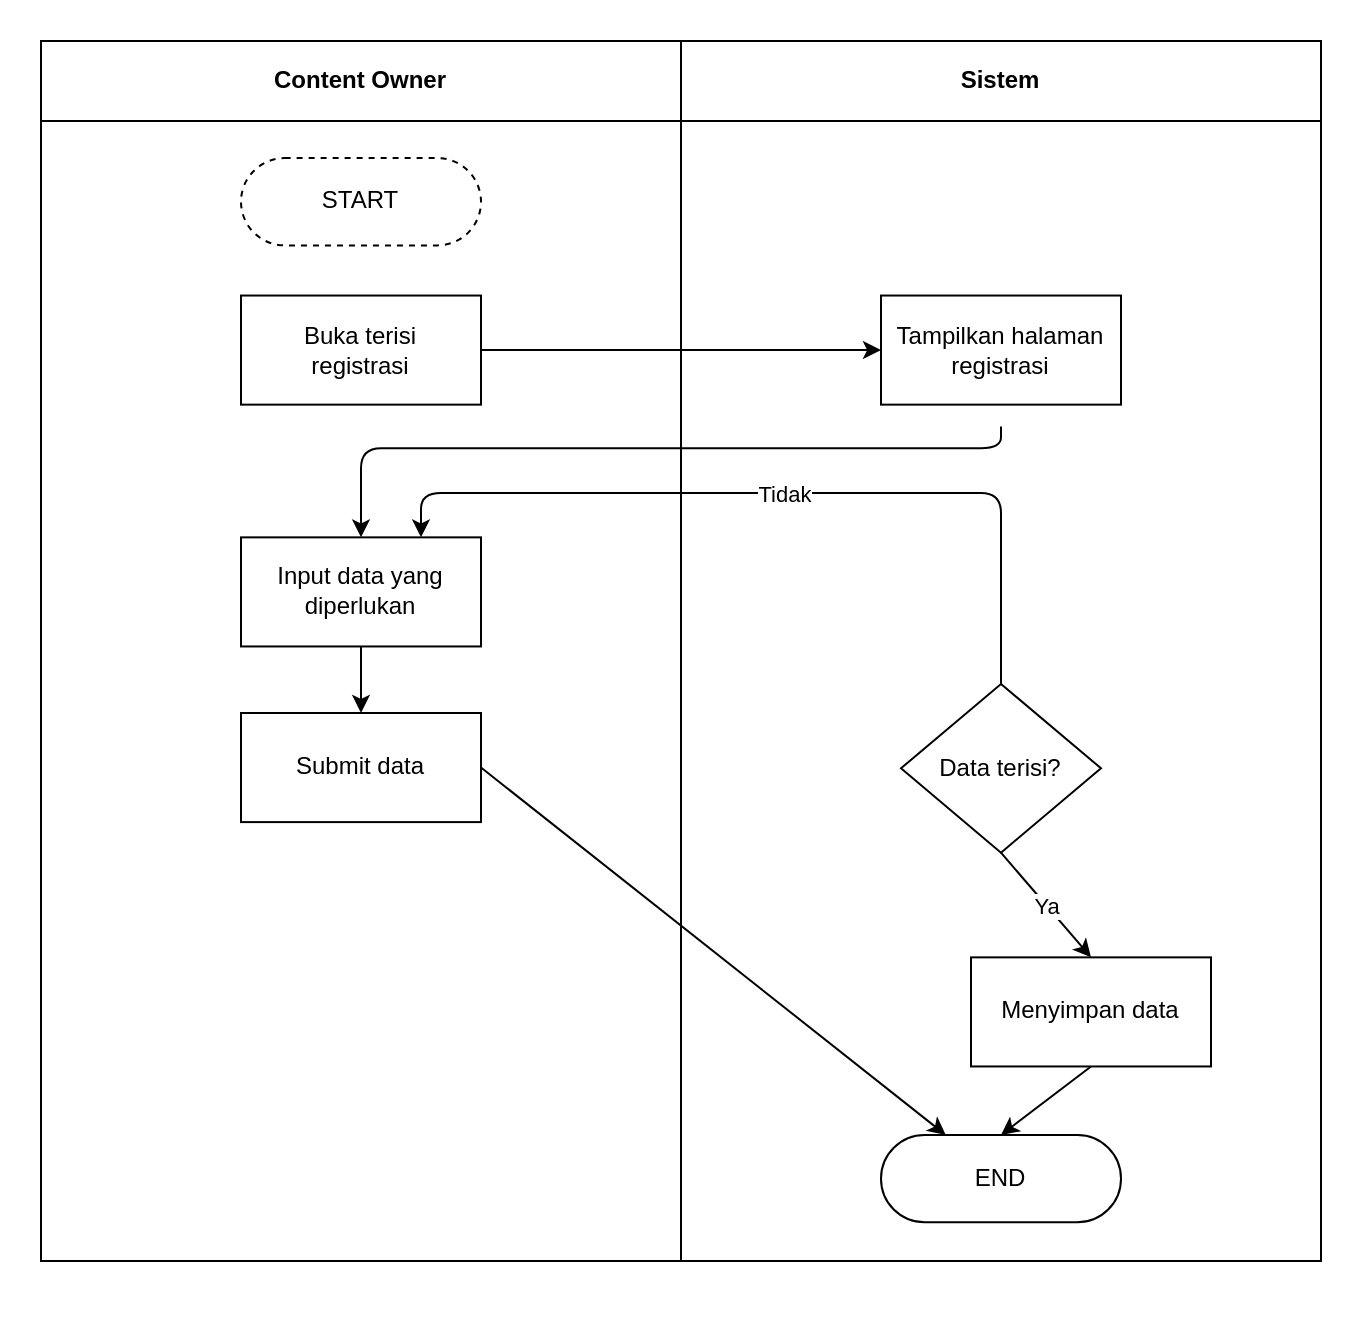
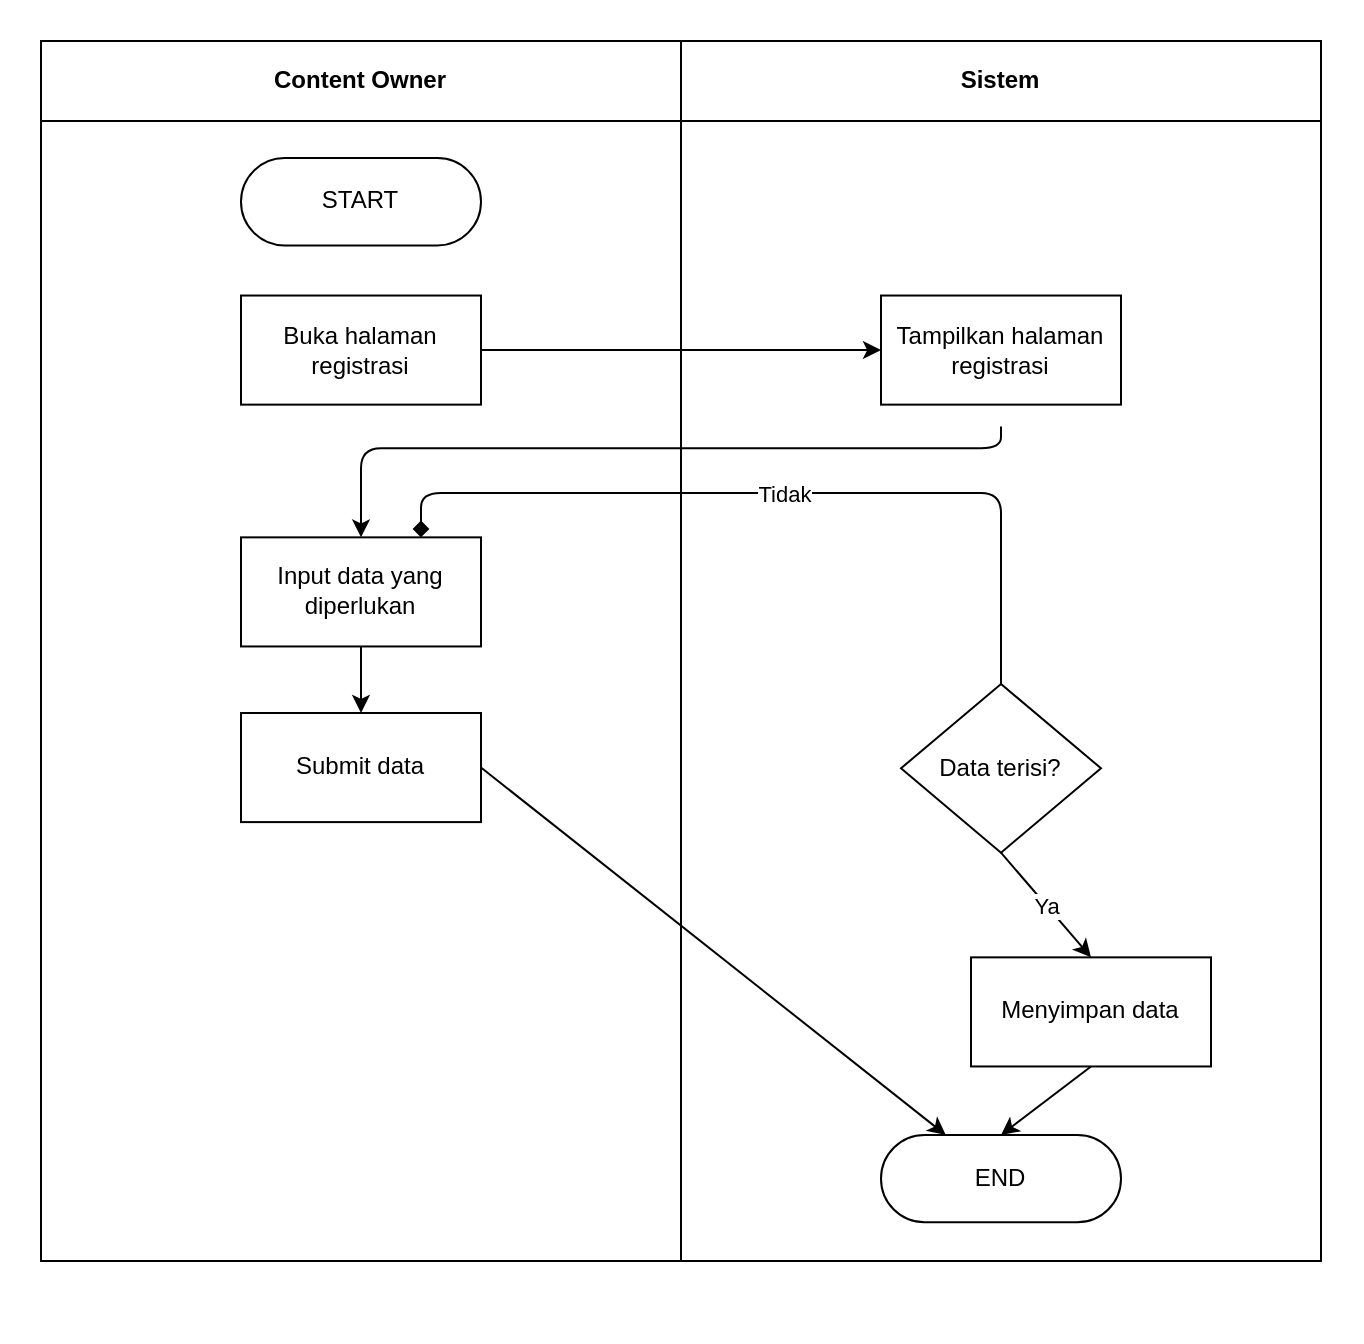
node "START": style dashed -> solid
node "Buka terisi registrasi": label "Buka terisi registrasi" -> "Buka halaman registrasi"
edge "Data terisi?" -> "Input data yang diperlukan": arrowhead classic -> diamond
